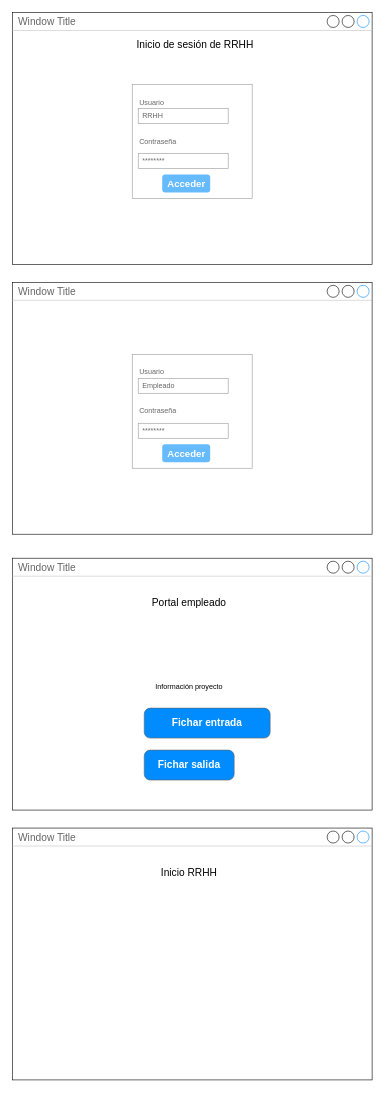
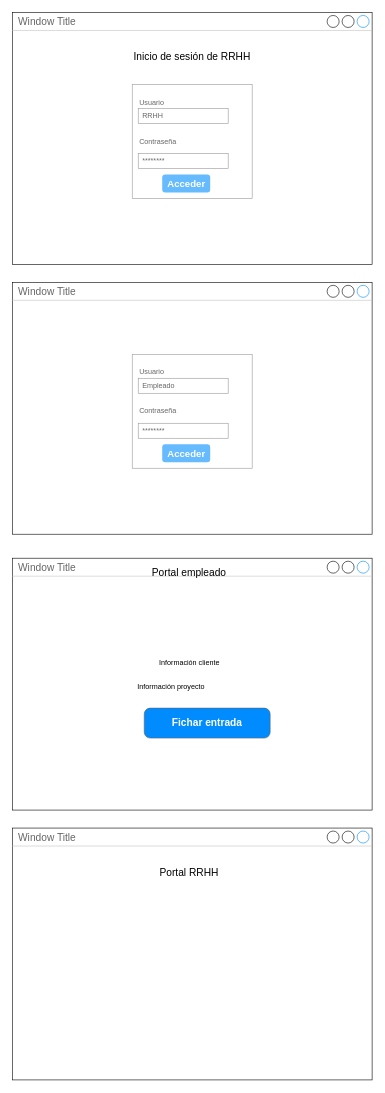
node "Inicio de sesión de RRHH": moved (195, 45) -> (192, 57)
node "Portal empleado": moved (189, 603) -> (189, 573)
node "Información cliente": added
node "Información proyecto": moved (189, 687) -> (171, 687)
node "Fichar salida": removed
node "Inicio RRHH": label "Inicio RRHH" -> "Portal RRHH"
